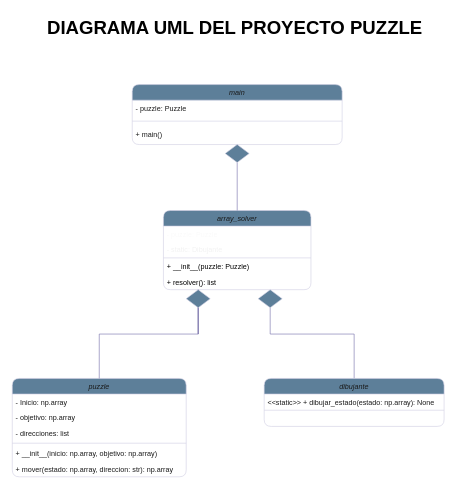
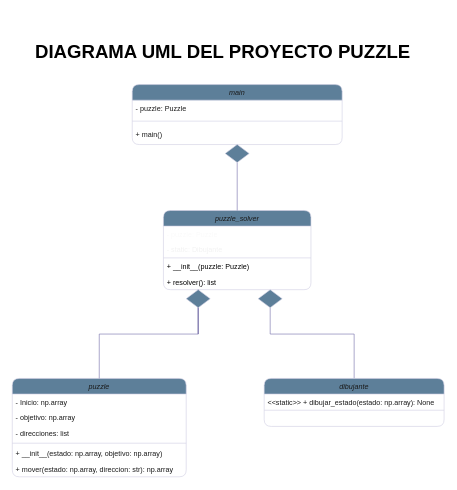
node "DIAGRAMA UML DEL PROYECTO PUZZLE": moved (237, 27) -> (225, 51)
node "array_solver": label "array_solver" -> "puzzle_solver"
node "+ __init__(inicio: np.array, objetivo: np.array)": label "+ __init__(inicio: np.array, objetivo: np.array)" -> "+ __init__(estado: np.array, objetivo: np.array)"
